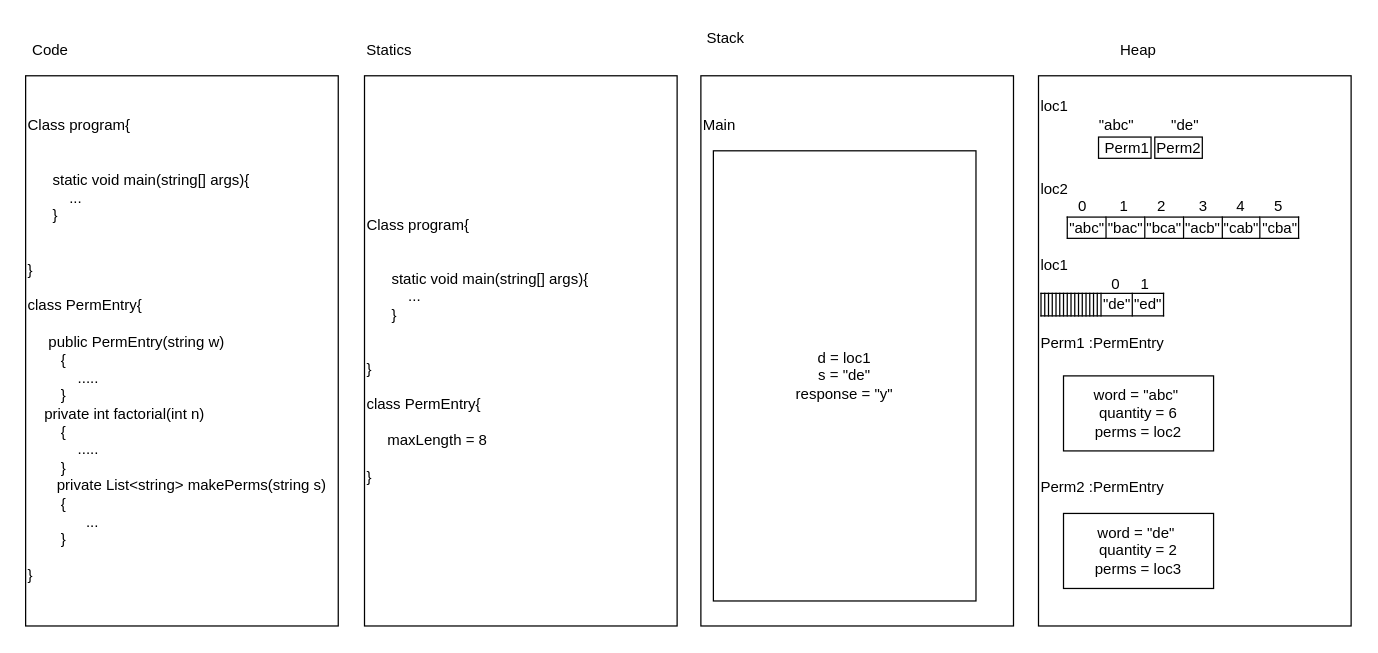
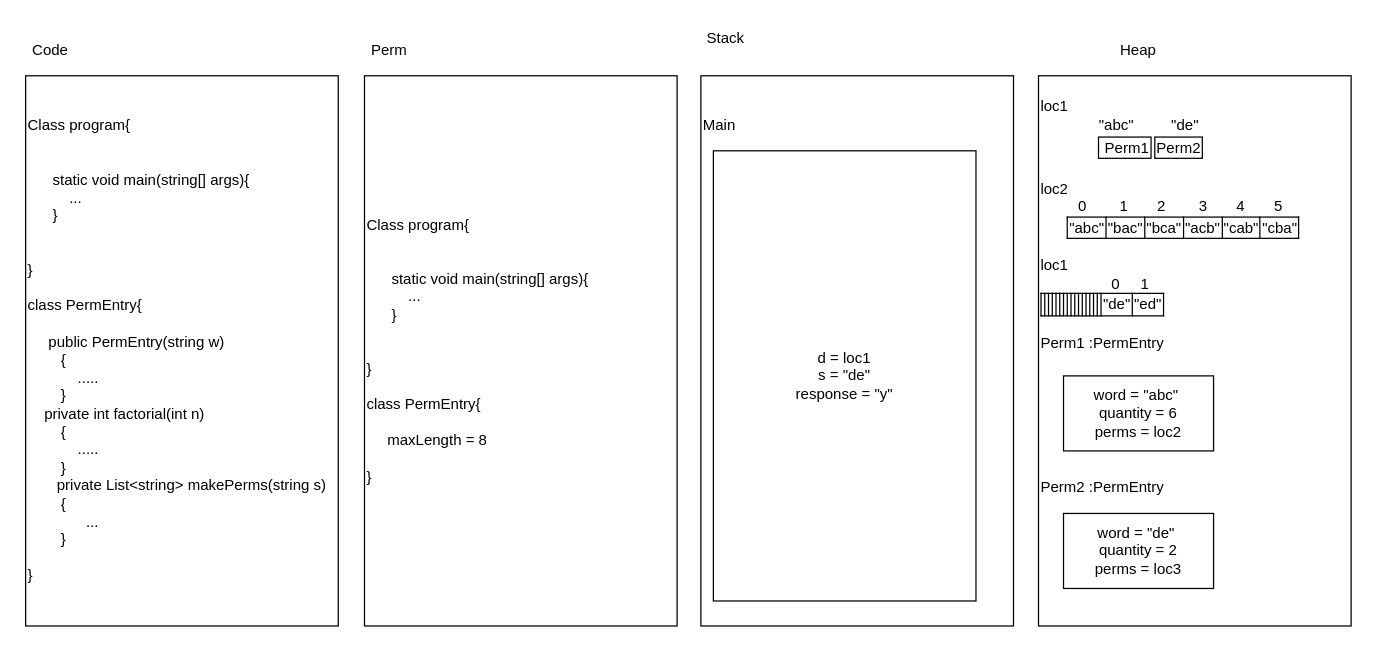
node "Statics": label "Statics" -> "Perm"
